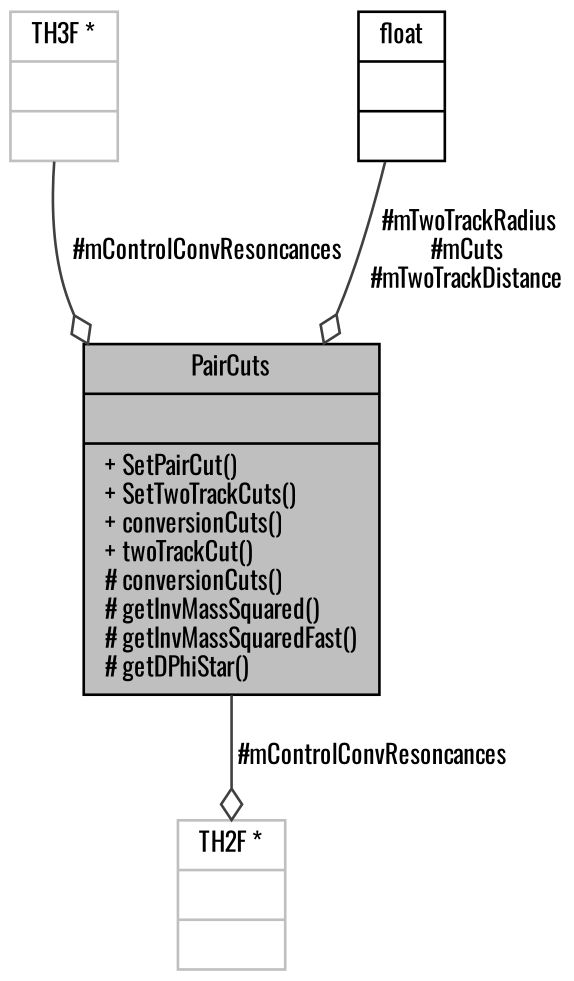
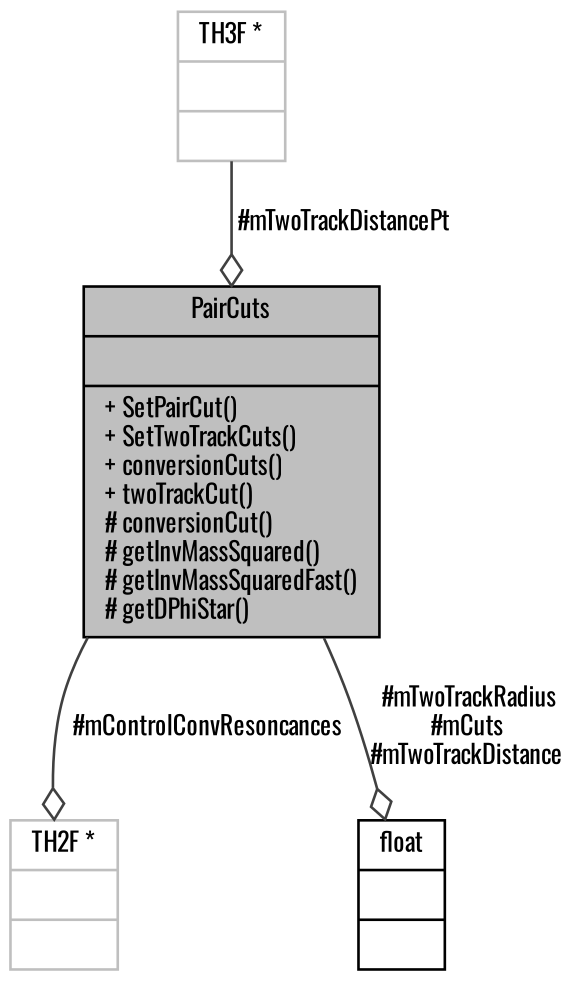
edge "float" -> "PairCuts": reversed
edge "TH3F *" -> "PairCuts": label " #mControlConvResoncances" -> " #mTwoTrackDistancePt"
node "PairCuts": text "# conversionCuts()" -> "# conversionCut()"
